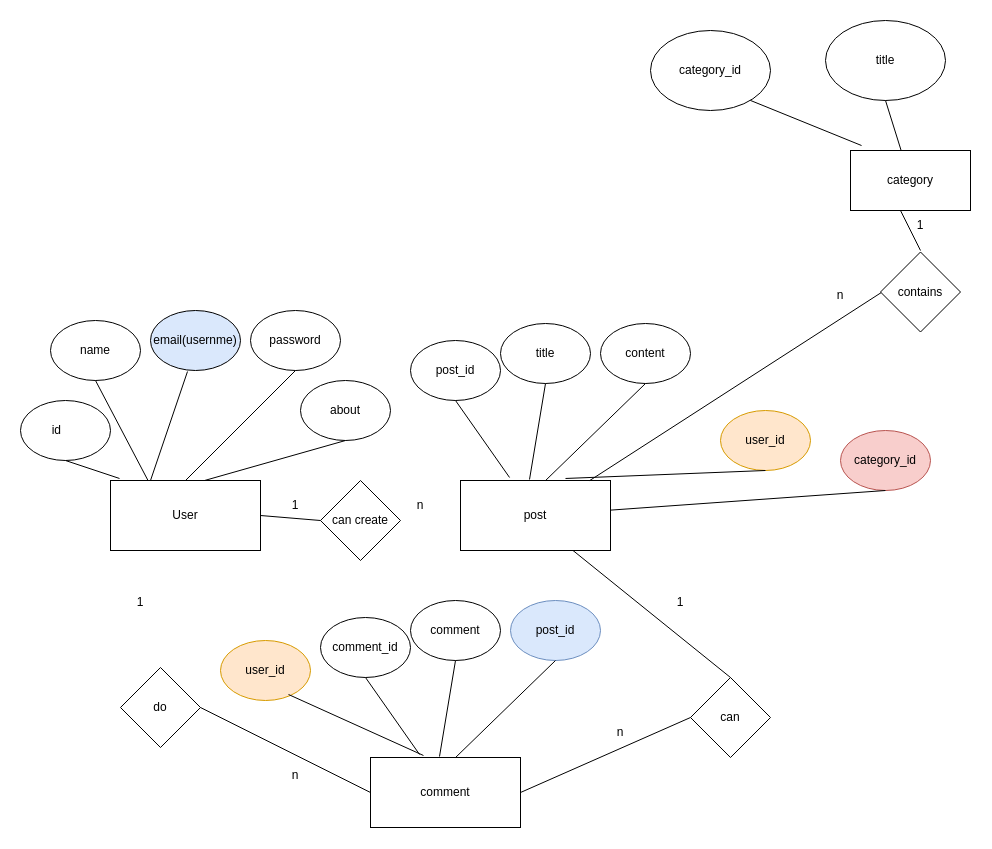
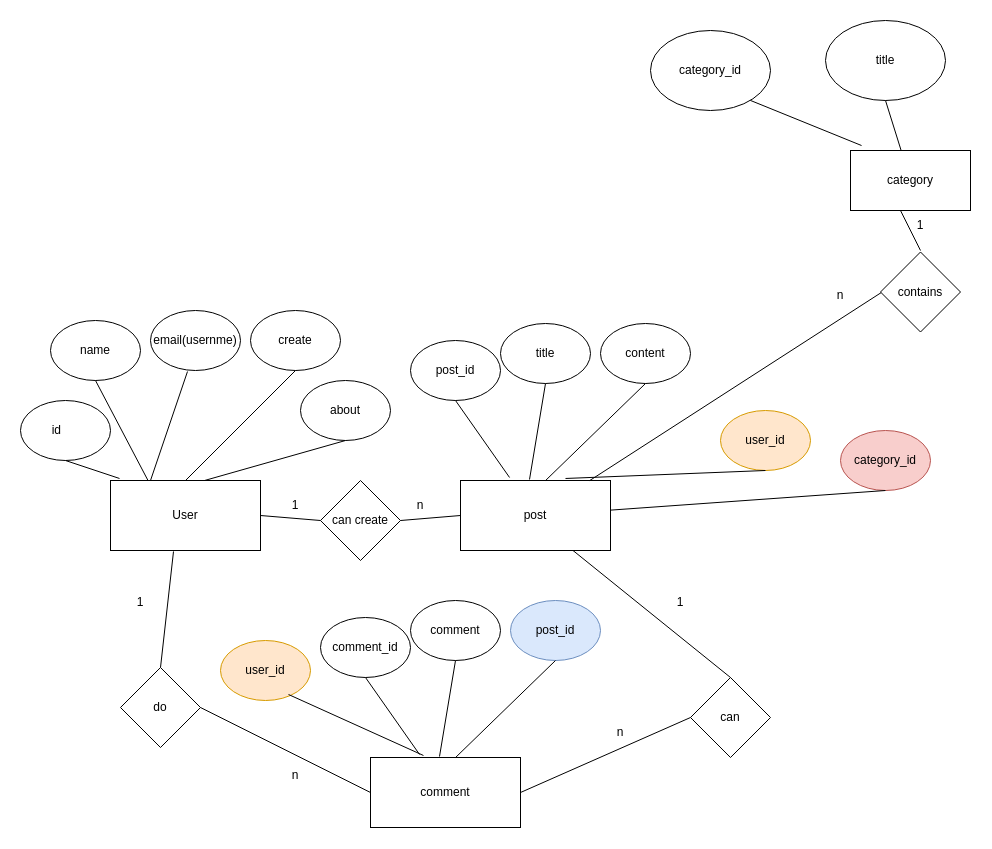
node "email(usernme)": fillcolor #dae8fc -> #ffffff
node "password": label "password" -> "create"
edge "post" -- "can create": added
edge "User" -- "do": added
